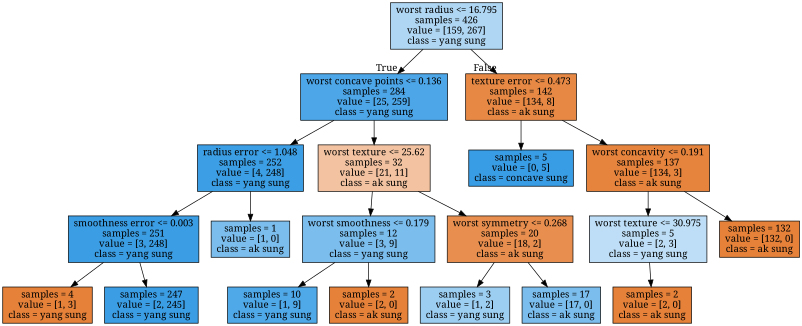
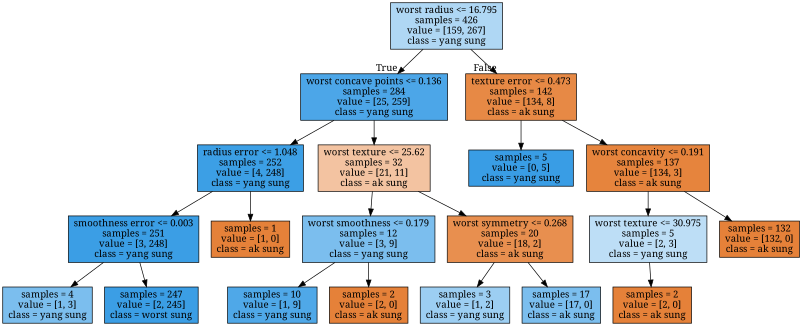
node "samples = 5 value = [0, 5] class = concave sung": label "samples = 5 value = [0, 5] class = concave sung" -> "samples = 5 value = [0, 5] class = yang sung"
node "samples = 1 value = [1, 0] class = ak sung": fillcolor #7bbeee -> #e58139
node "samples = 4 value = [1, 3] class = yang sung": fillcolor #e58139 -> #7bbeee
node "samples = 247 value = [2, 245] class = yang sung": label "samples = 247 value = [2, 245] class = yang sung" -> "samples = 247 value = [2, 245] class = worst sung"
